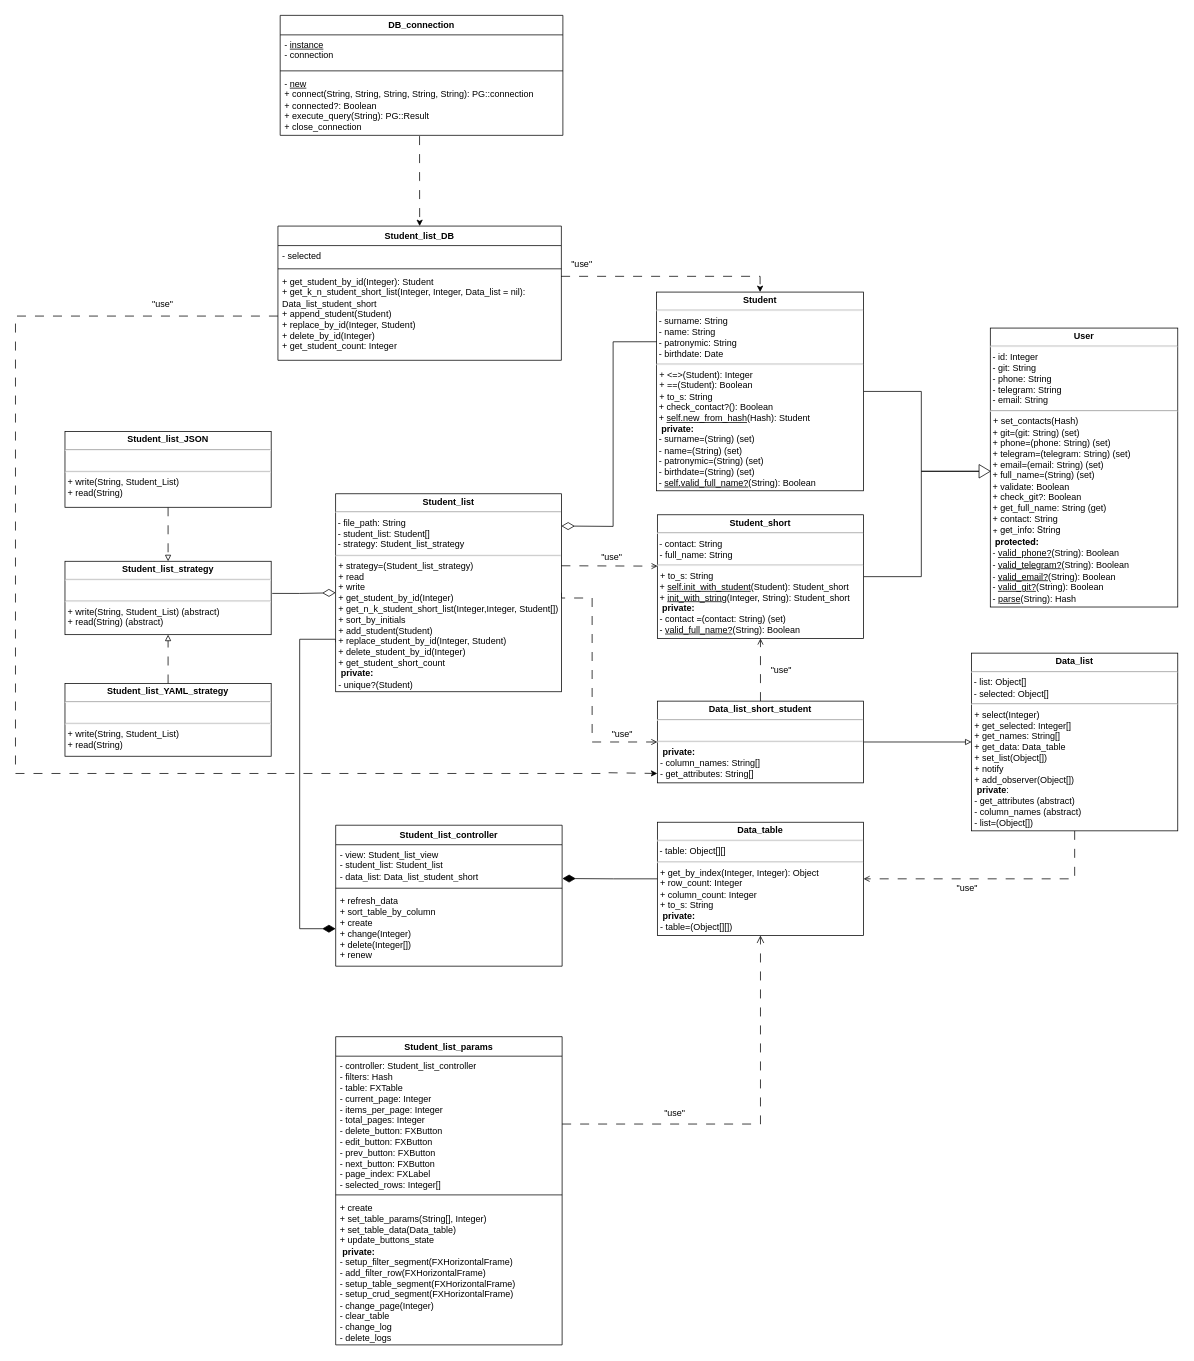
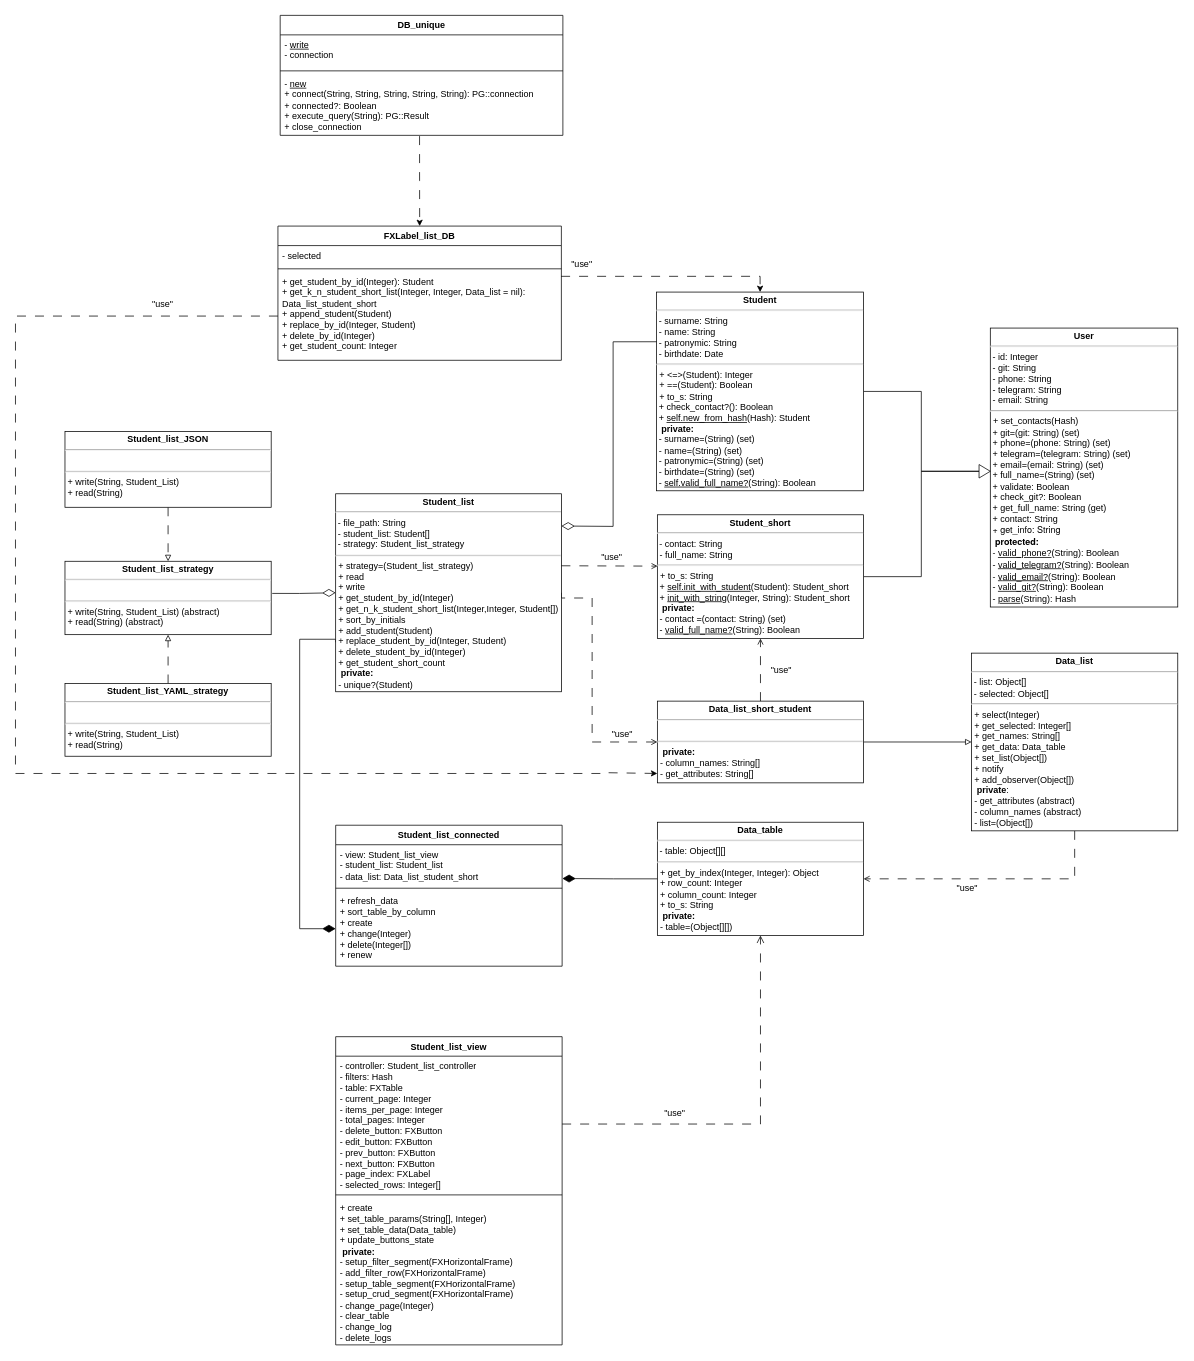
node "DB_connection": label "DB_connection" -> "DB_unique"
node "- instance - connection": label "- instance - connection" -> "- write - connection"
node "Student_list_DB": label "Student_list_DB" -> "FXLabel_list_DB"
node "Student_list_controller": label "Student_list_controller" -> "Student_list_connected"
node "Student_list_params": label "Student_list_params" -> "Student_list_view"
